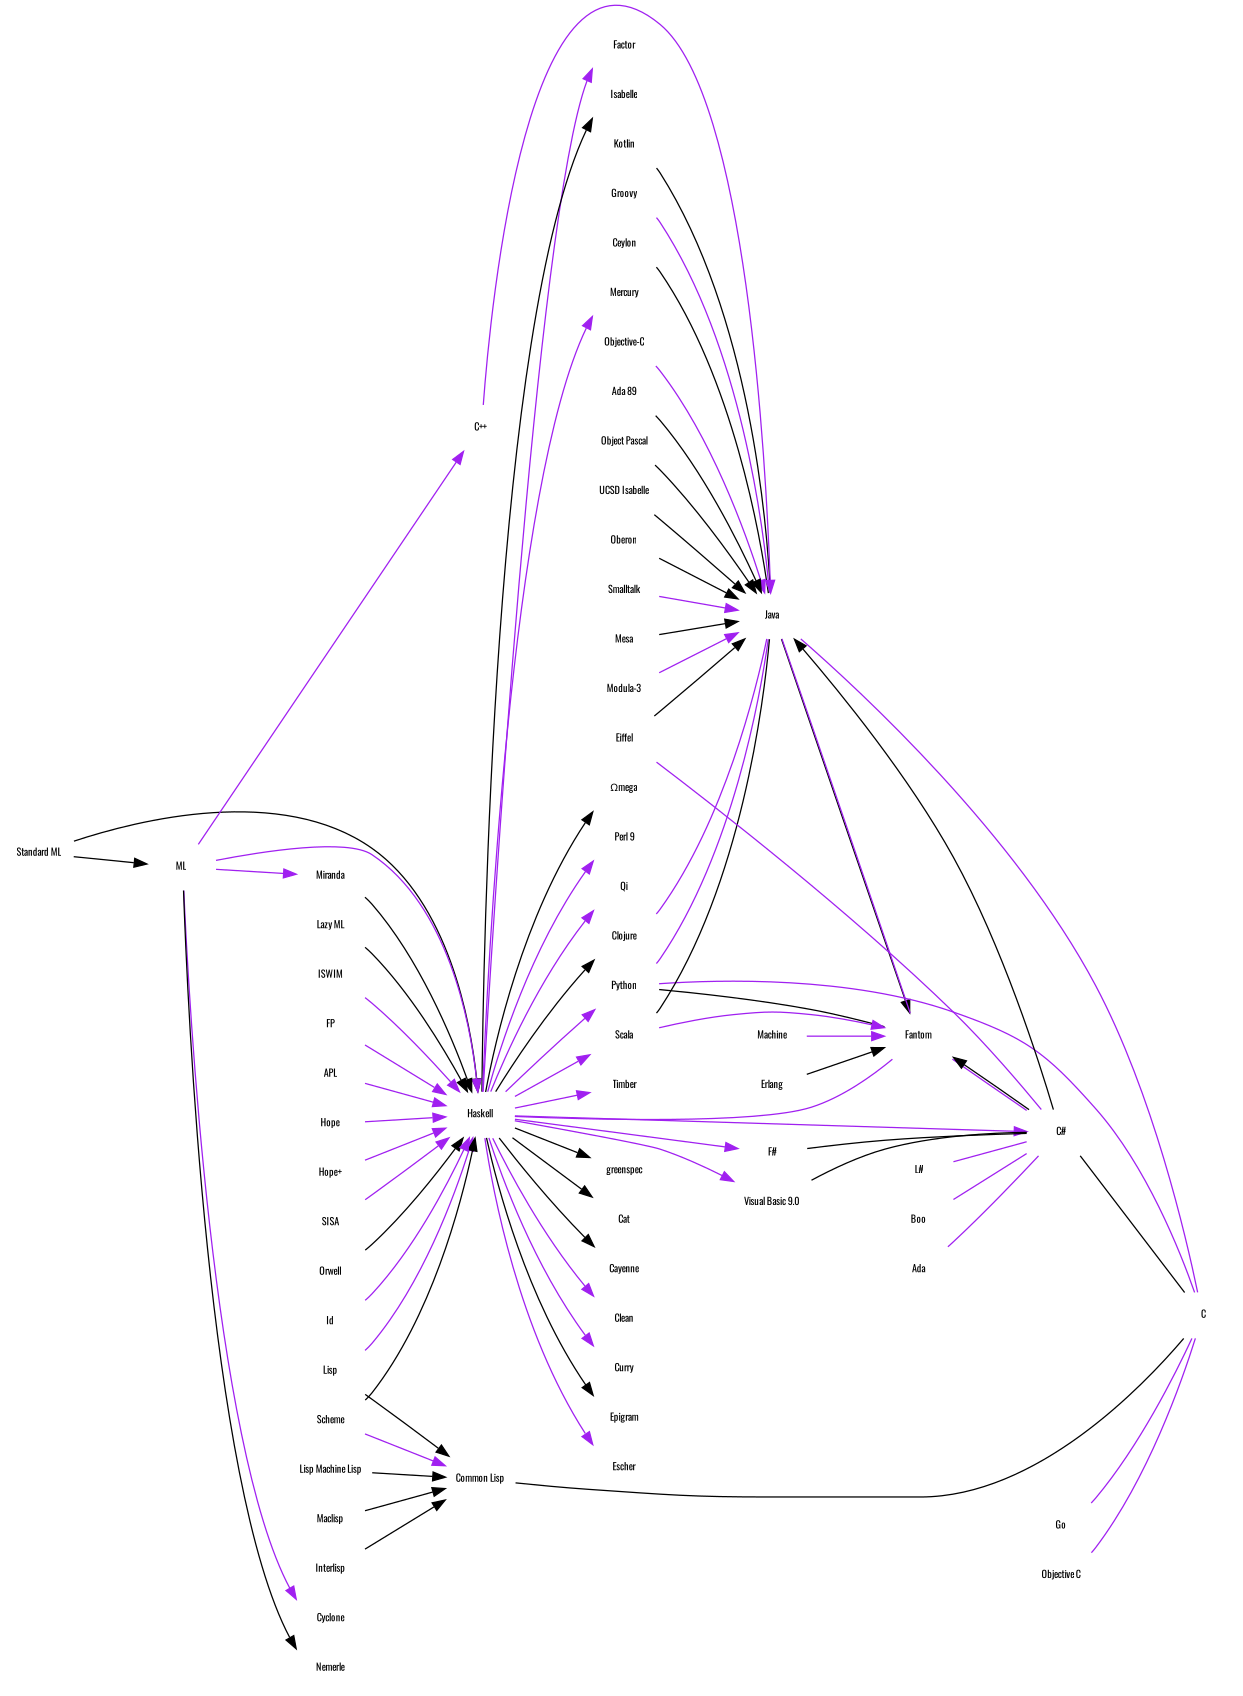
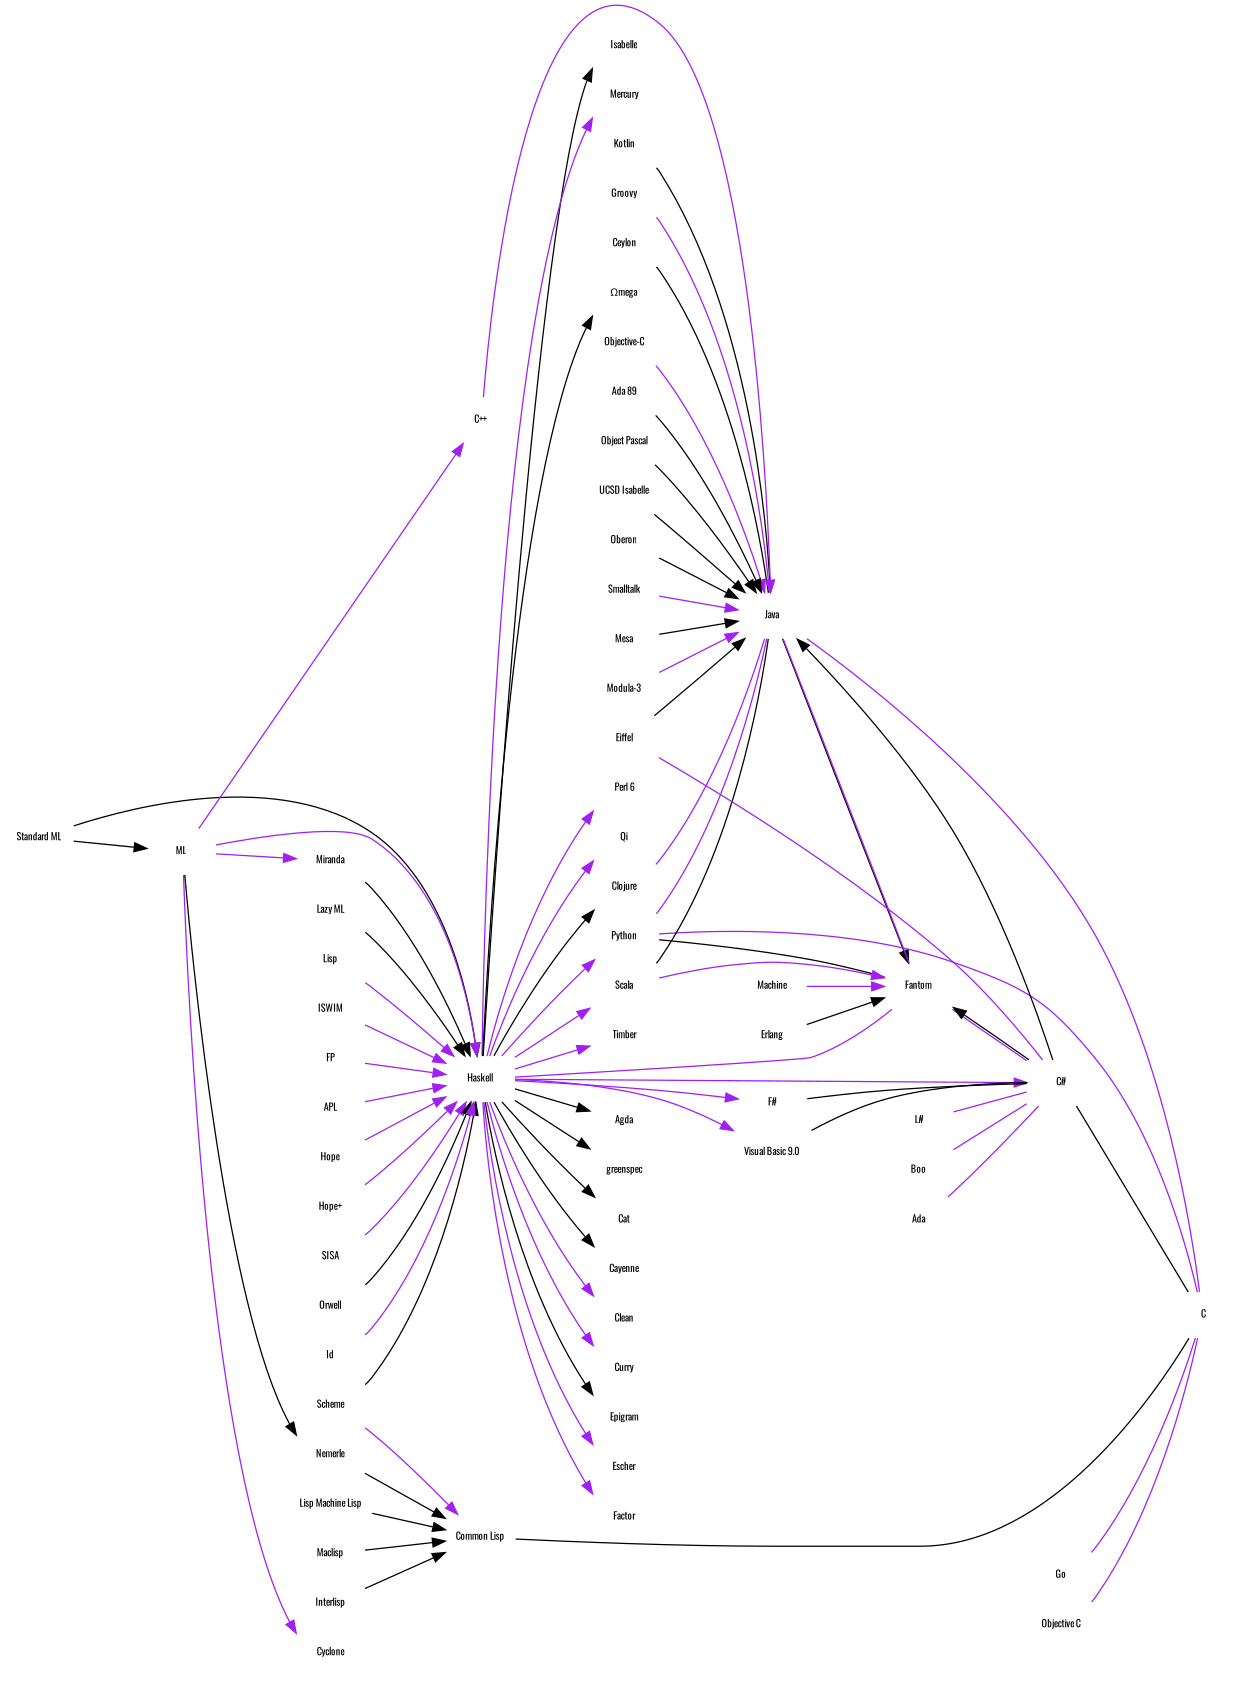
node "Perl 9": label "Perl 9" -> "Perl 6"
node "Agda": added
edge "Lisp" -> "Common Lisp": now "Nemerle" -> "Common Lisp"
